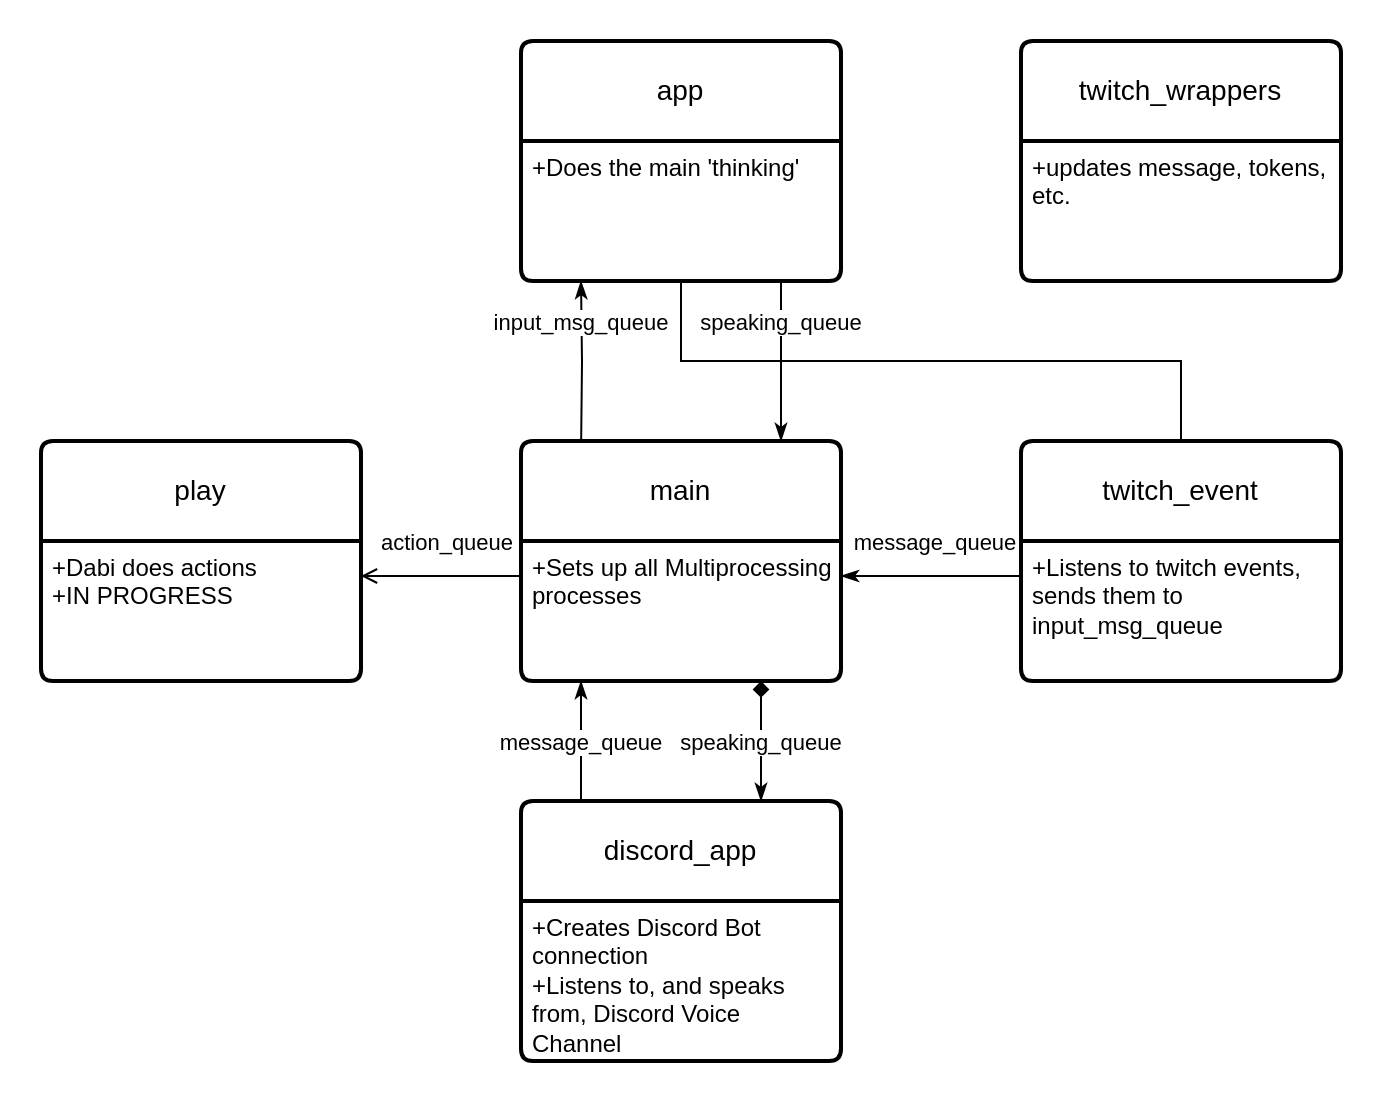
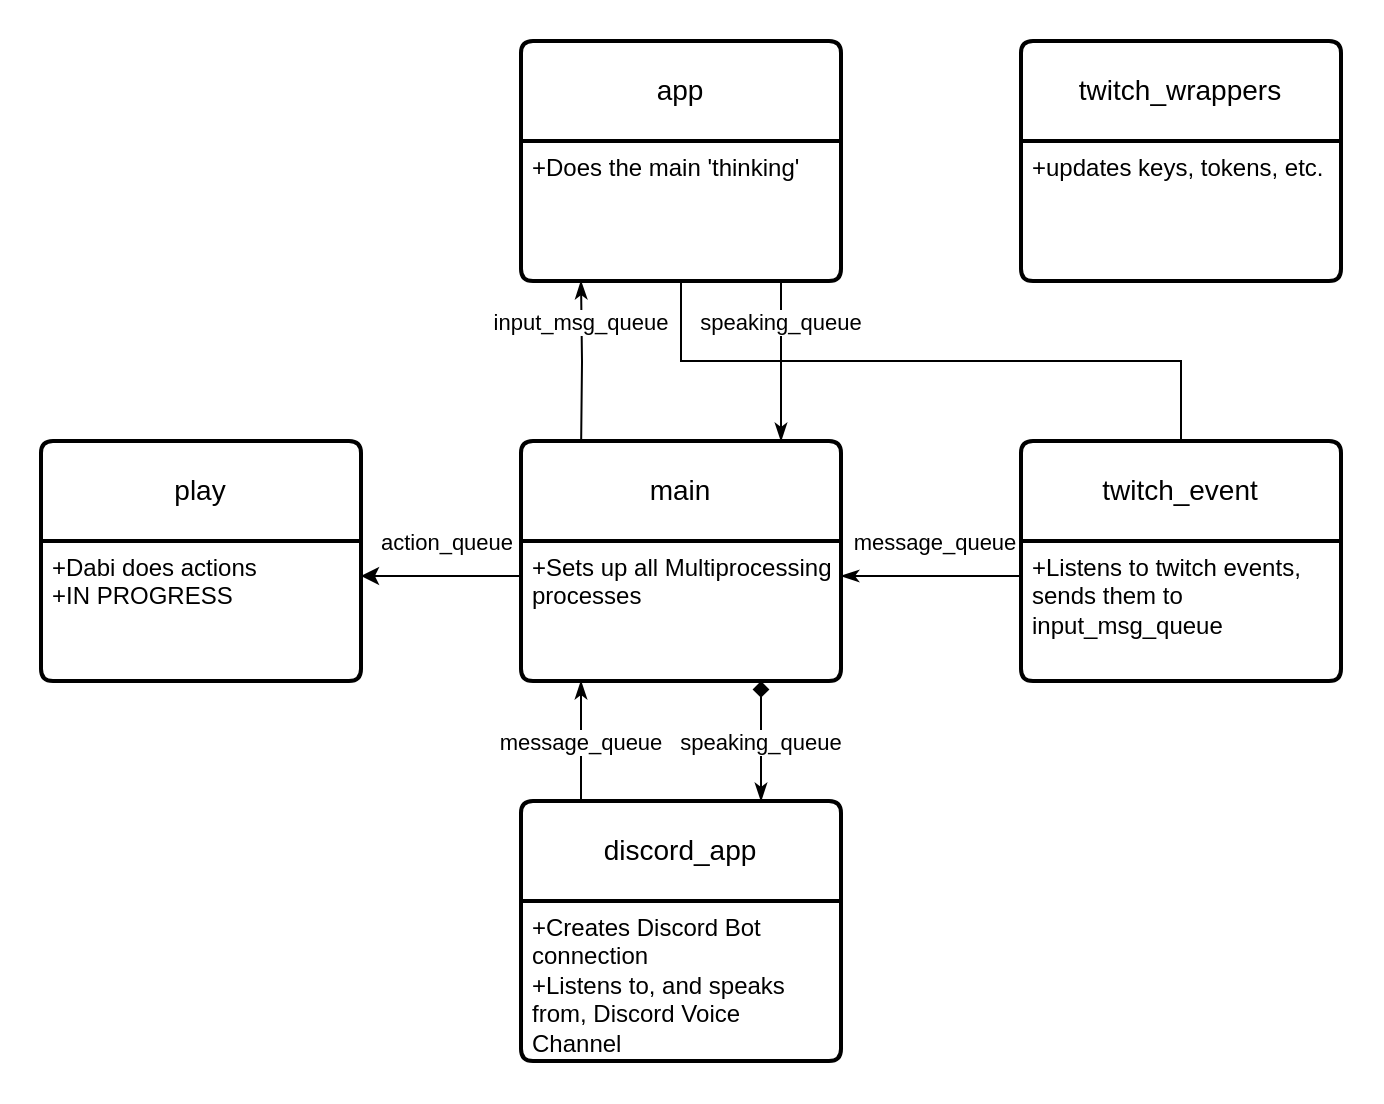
node "+updates message, tokens, etc.": label "+updates message, tokens, etc." -> "+updates keys, tokens, etc."
edge "+Sets up all Multiprocessing processes" -> "+Dabi does actions +IN PROGRESS": arrowhead open -> classic
